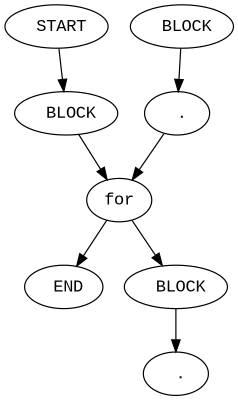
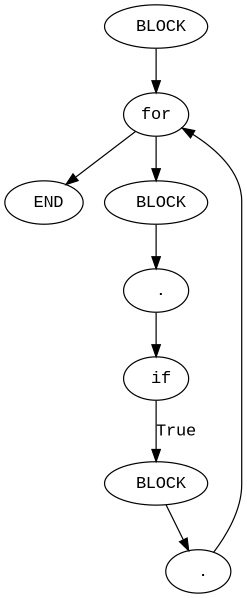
node "START": removed
node "if": added
